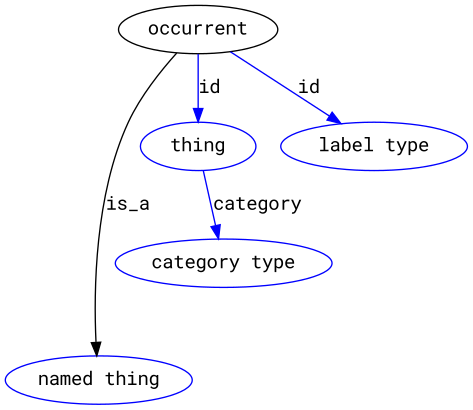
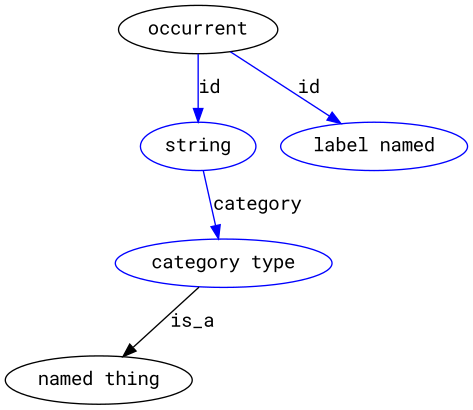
node "thing": label "thing" -> "string"
node "label type": label "label type" -> "label named"
edge "occurrent" -> "named thing": now "category type" -> "named thing"
node "named thing": color blue -> black
